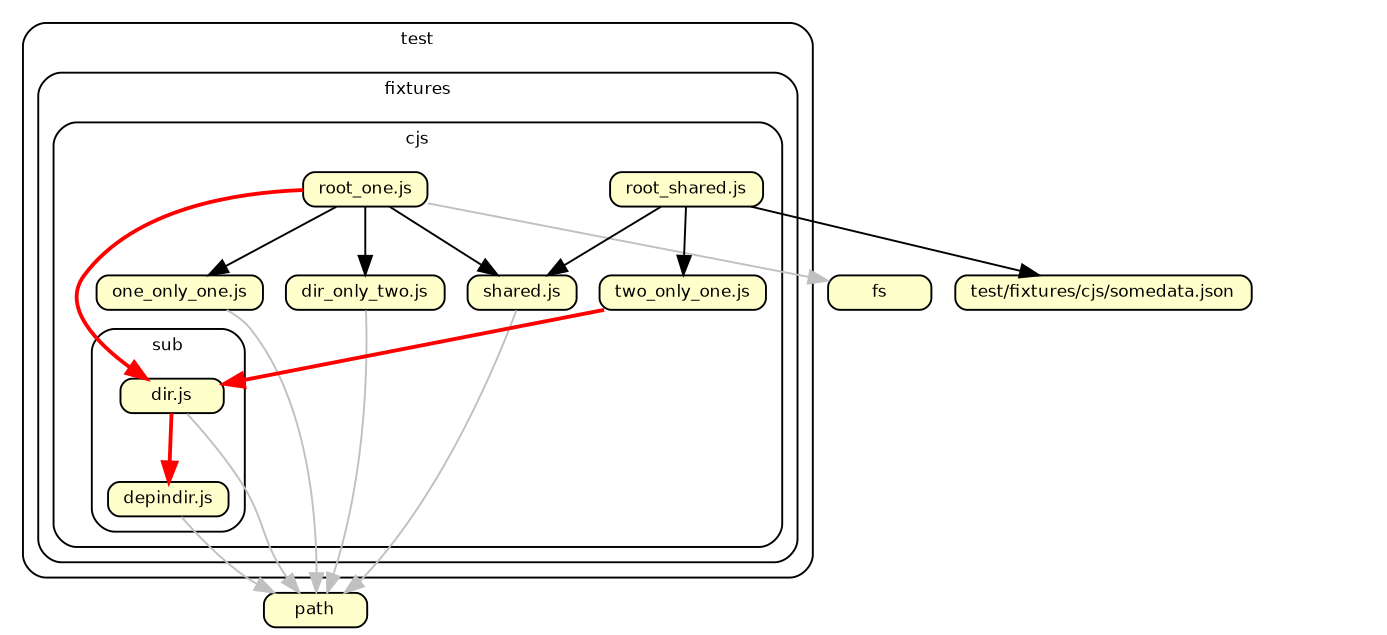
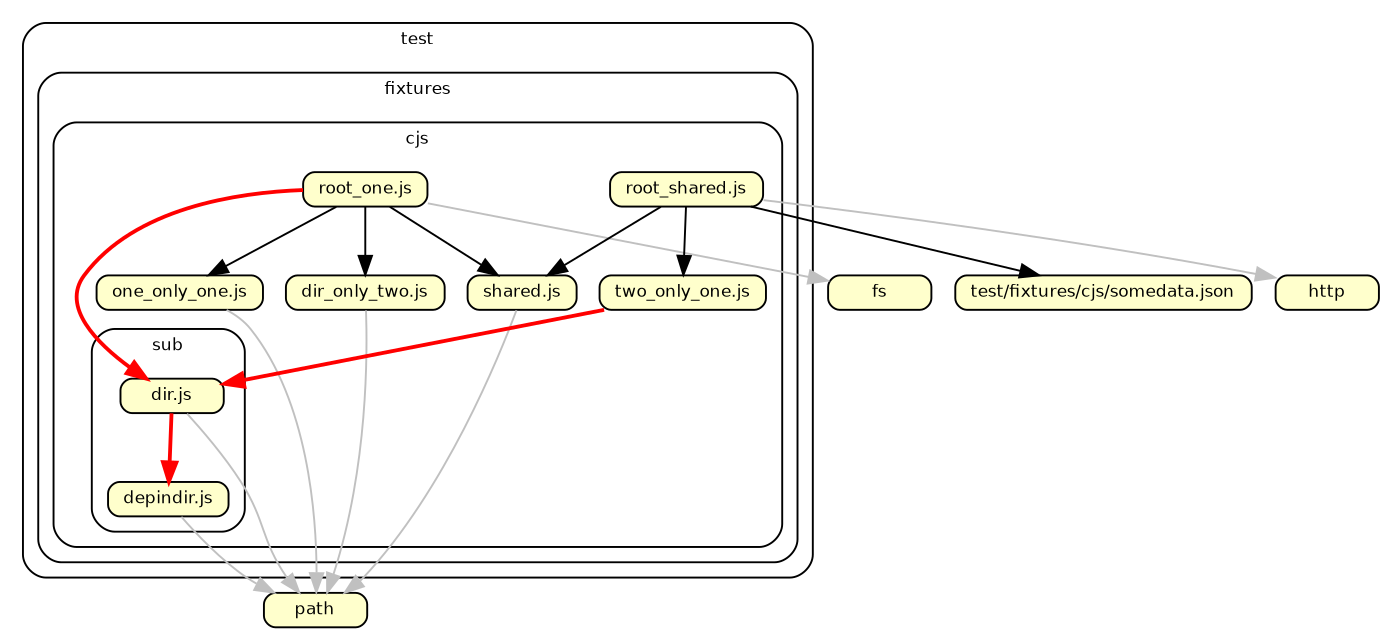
node "http": added
